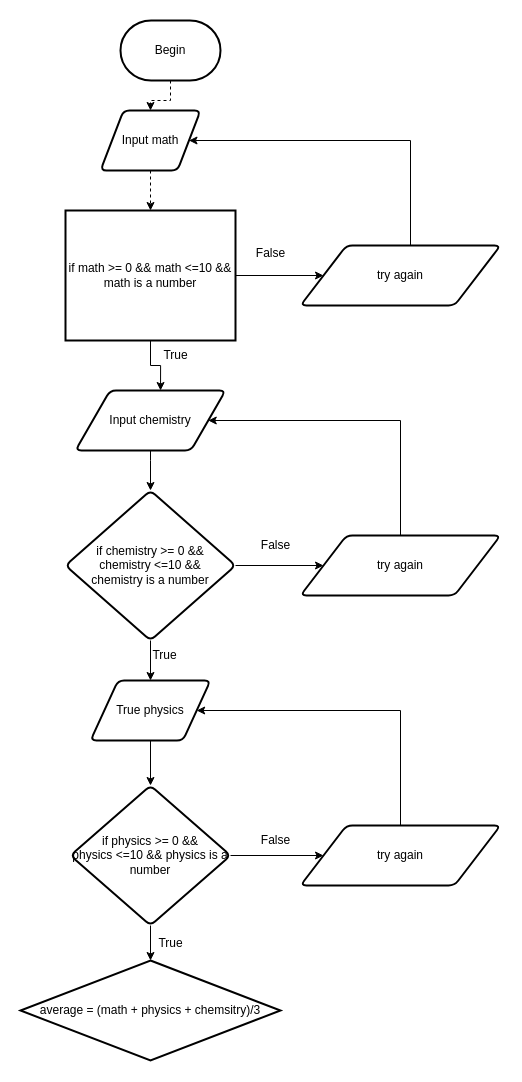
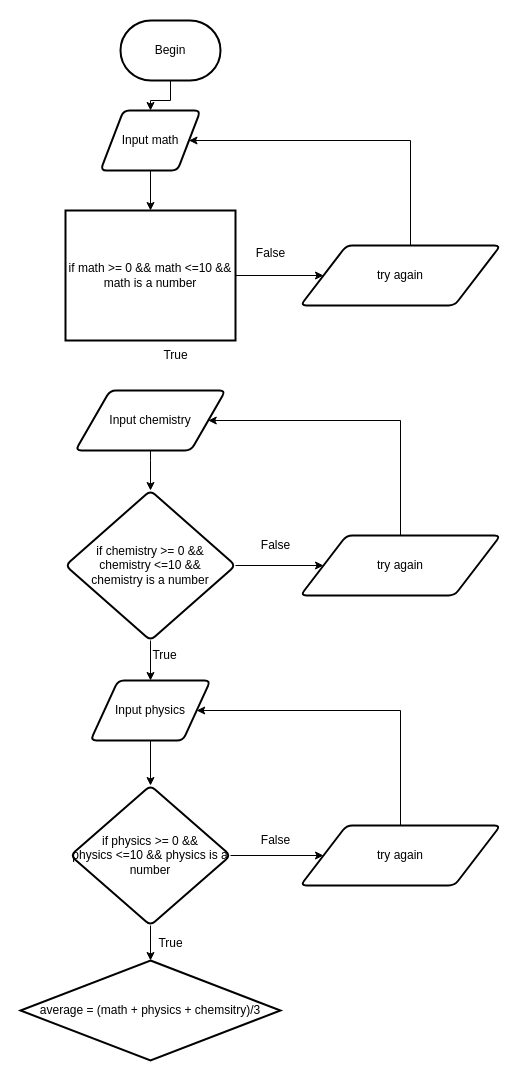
edge "Begin" -> "Input math": style dashed -> solid
edge "Input math" -> "if math >= 0 && math <=10 && math is a number": style dashed -> solid
edge "if math >= 0 && math <=10 && math is a number" -> "Input chemistry": removed
node "True physics": label "True physics" -> "Input physics"
